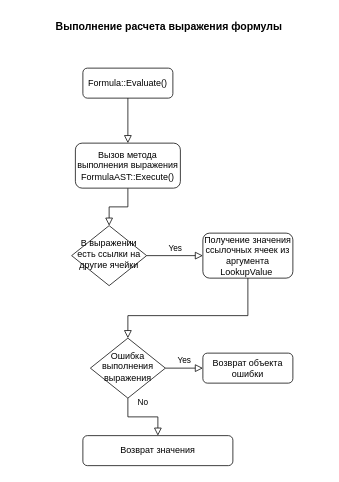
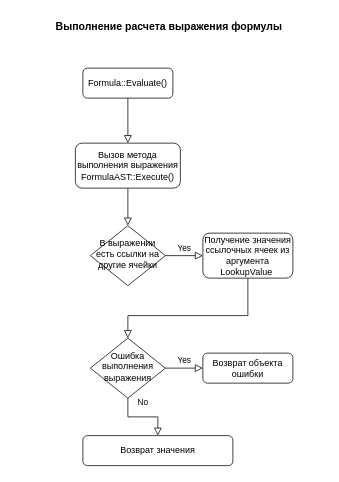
node "В выражении есть ссылки на другие ячейки": moved (109, 255) -> (128, 255)
